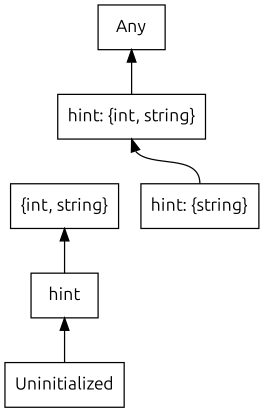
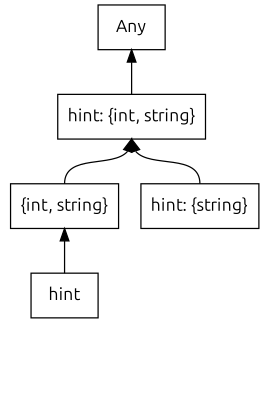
edge "{int, string}" -> "hint: {int, string}": added
node "Uninitialized": removed
